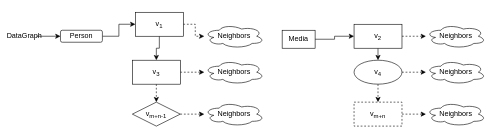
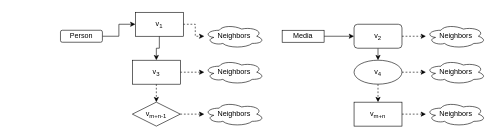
node "DataGraph": removed
edge "DataGraph" -> "Person": removed
node "v2": shape rectangle -> rounded rectangle
node "Media": size 33x18 -> 42x12
node "vm+n": style dashed -> solid
